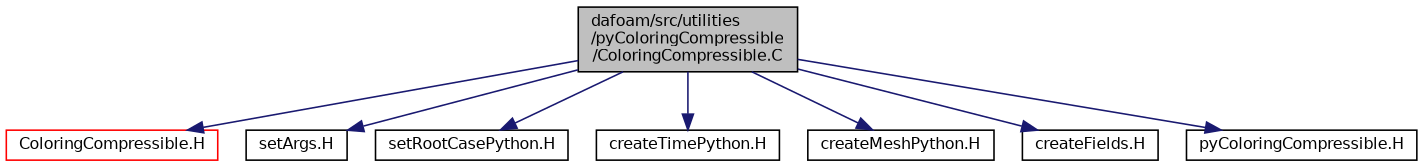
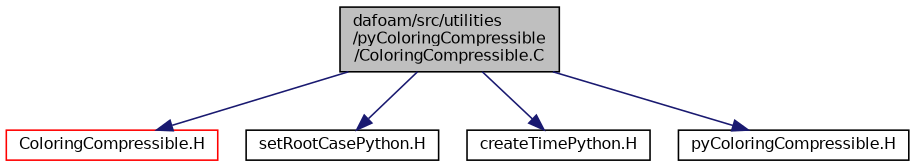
node "setArgs.H": removed
node "createMeshPython.H": removed
node "createFields.H": removed
